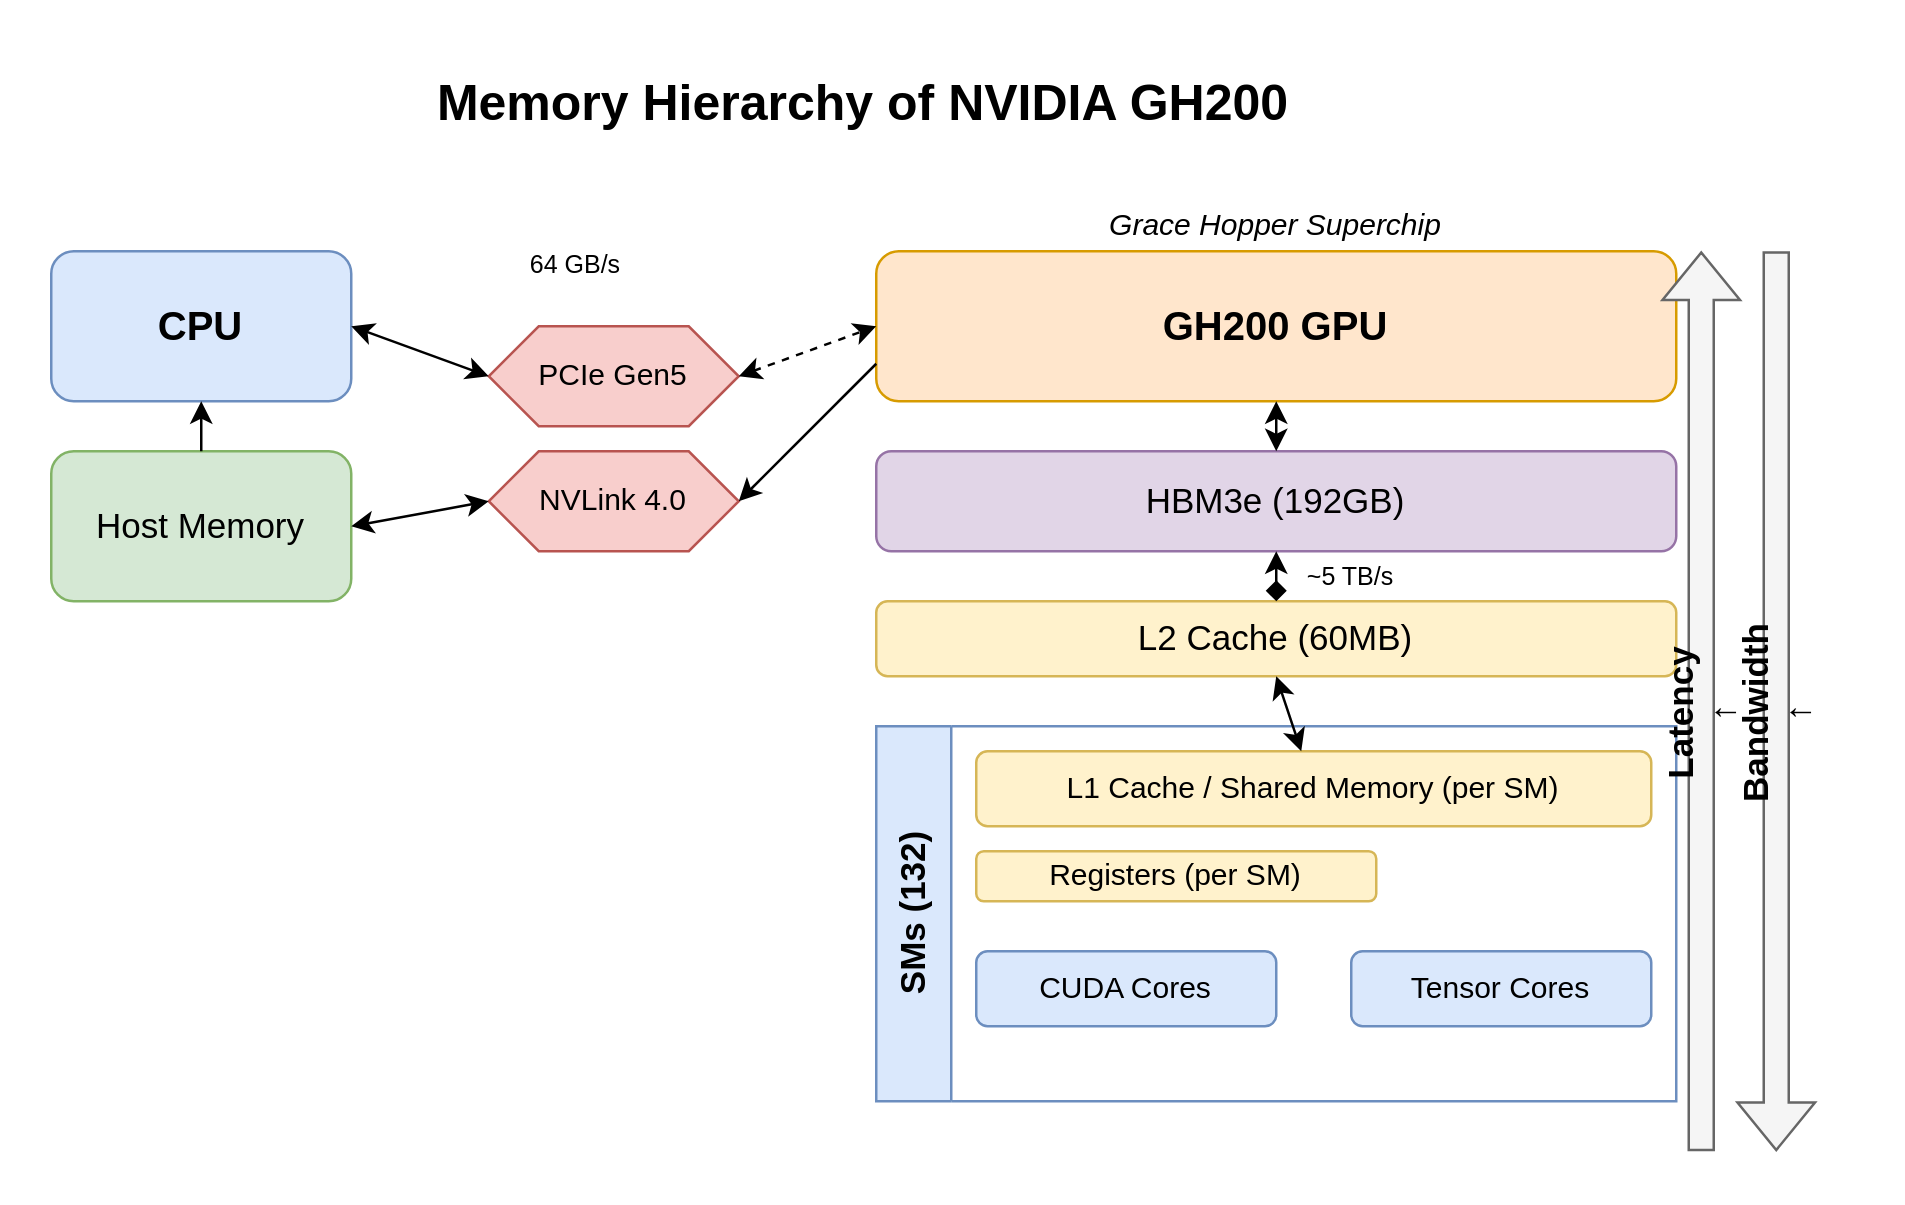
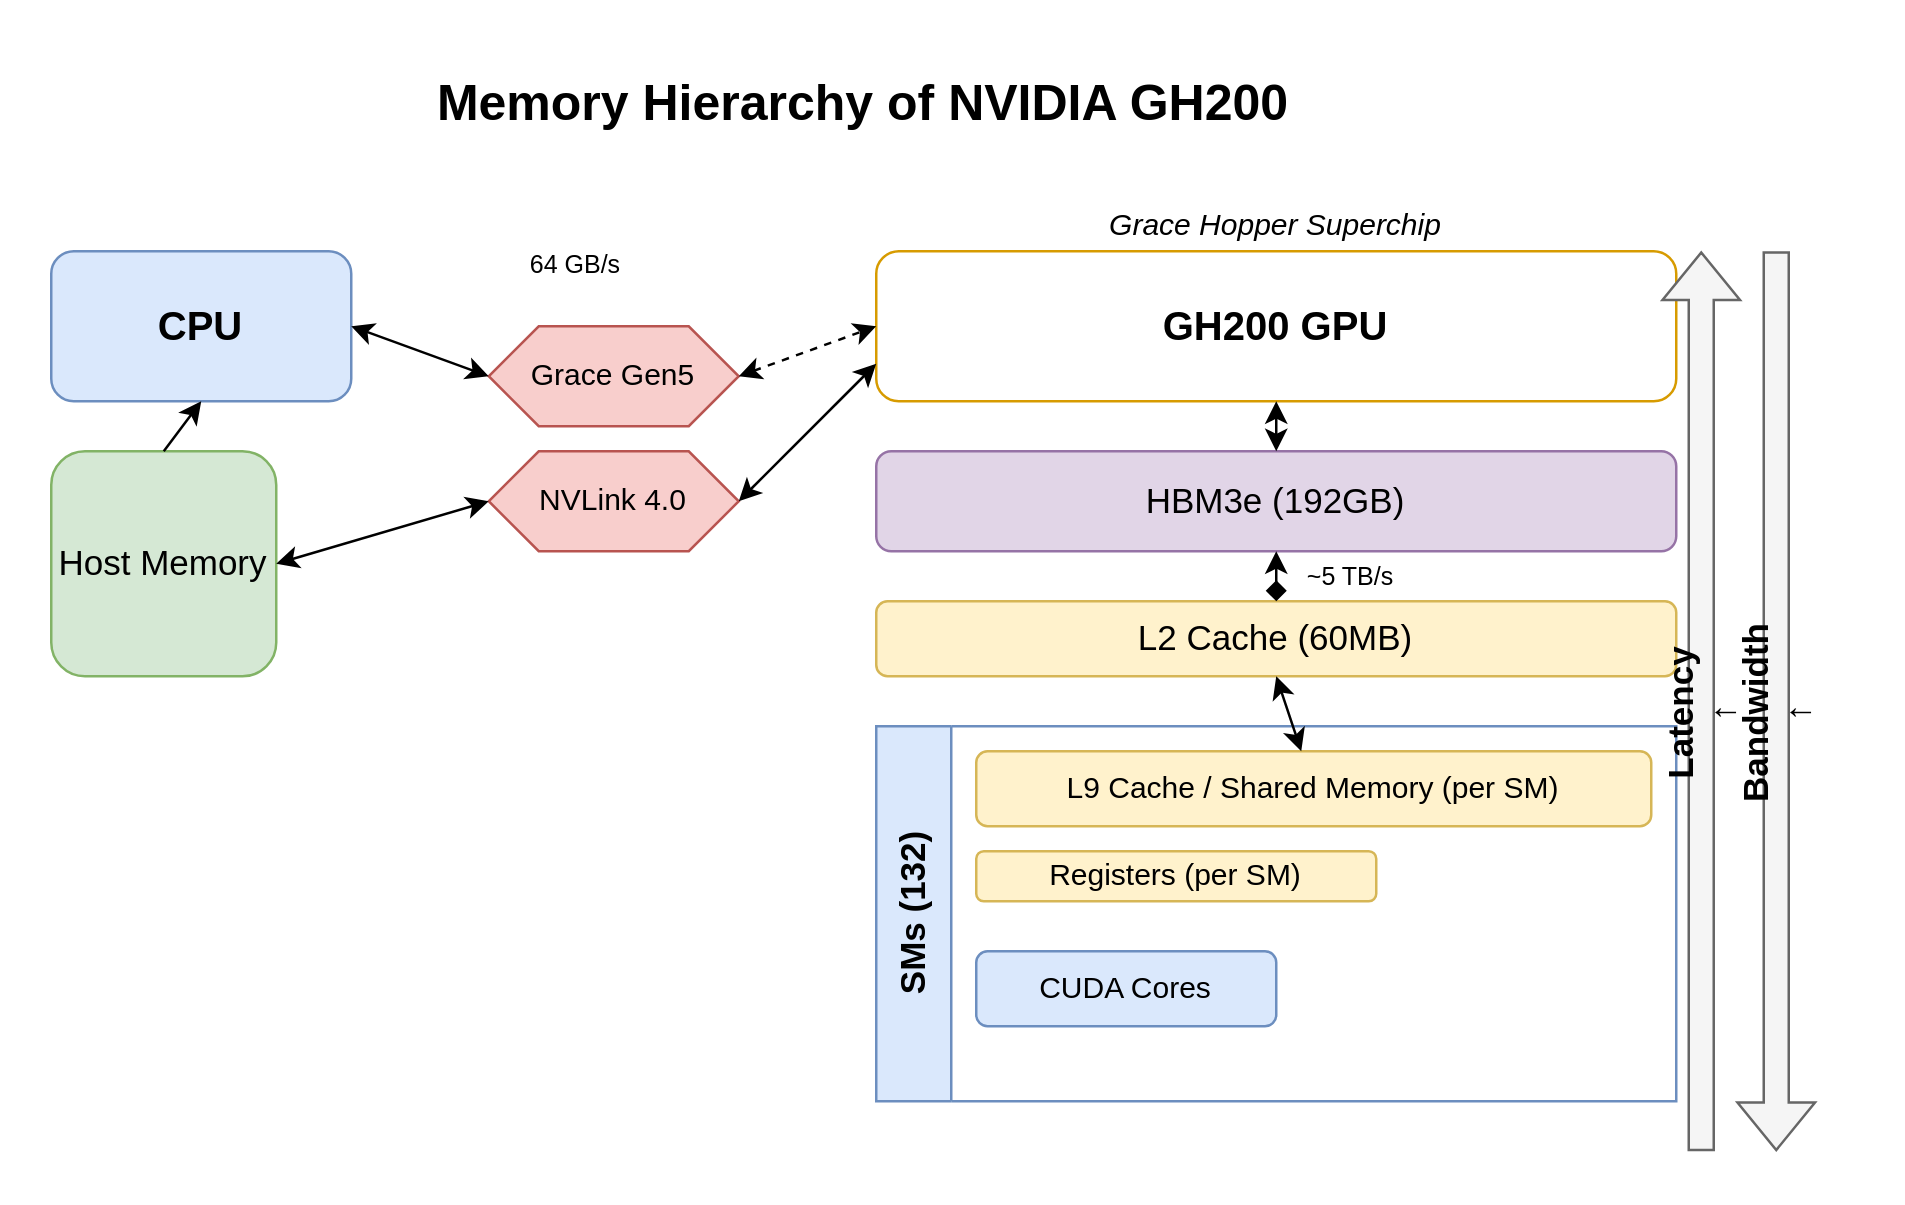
node "GH200 GPU": fillcolor #ffe6cc -> #ffffff
edge "GH200 GPU" -> "NVLink 4.0": arrowhead none -> classic
node "PCIe Gen5": label "PCIe Gen5" -> "Grace Gen5"
node "Host Memory": size 300x150 -> 225x225
node "L1 Cache / Shared Memory (per SM)": label "L1 Cache / Shared Memory (per SM)" -> "L9 Cache / Shared Memory (per SM)"
node "Tensor Cores": removed
